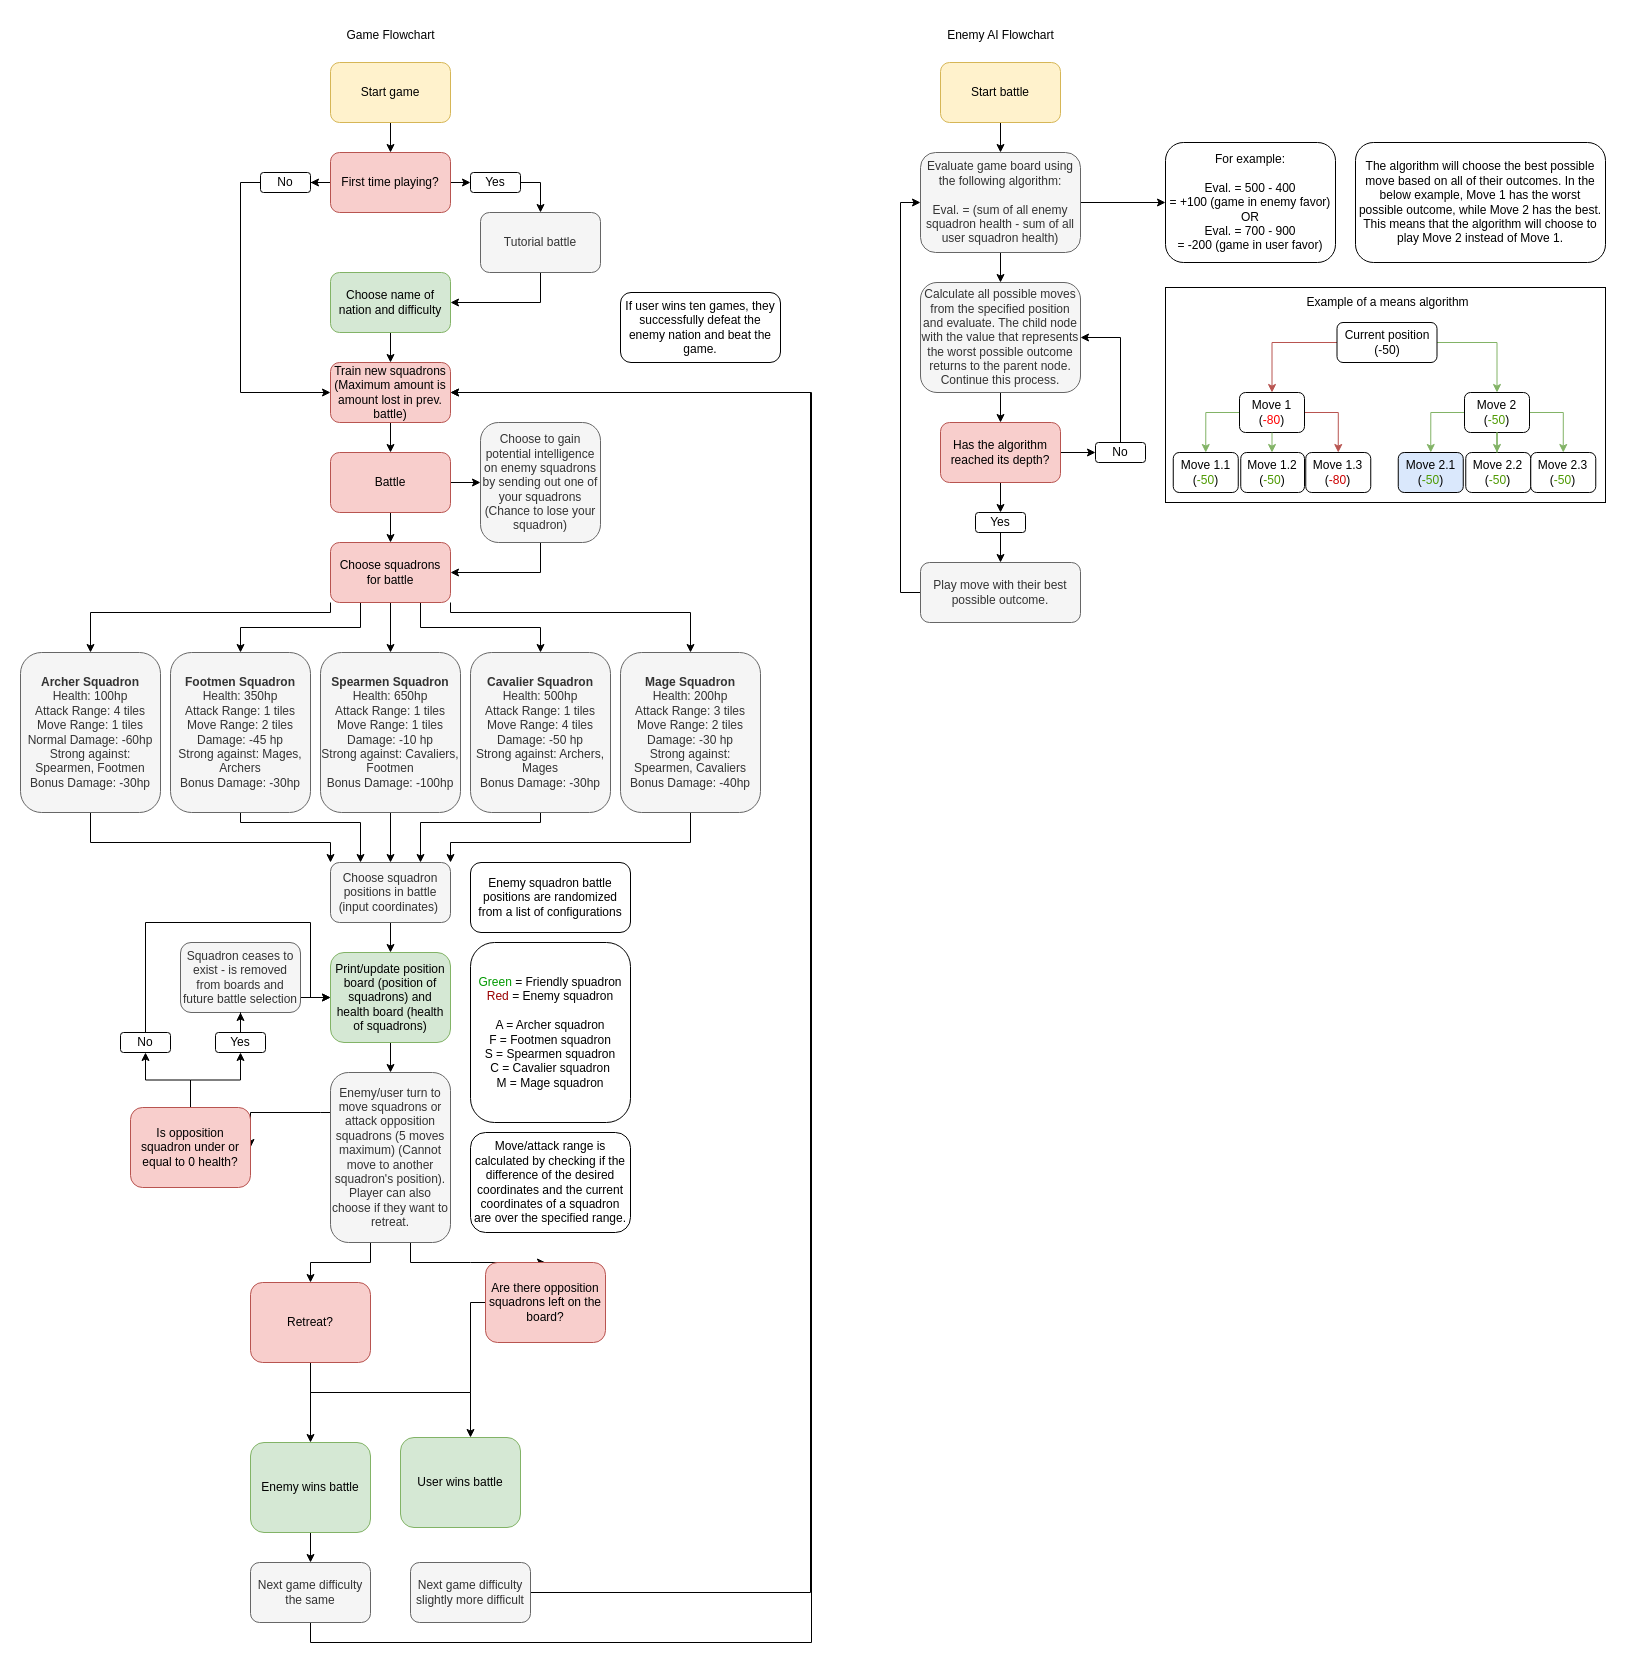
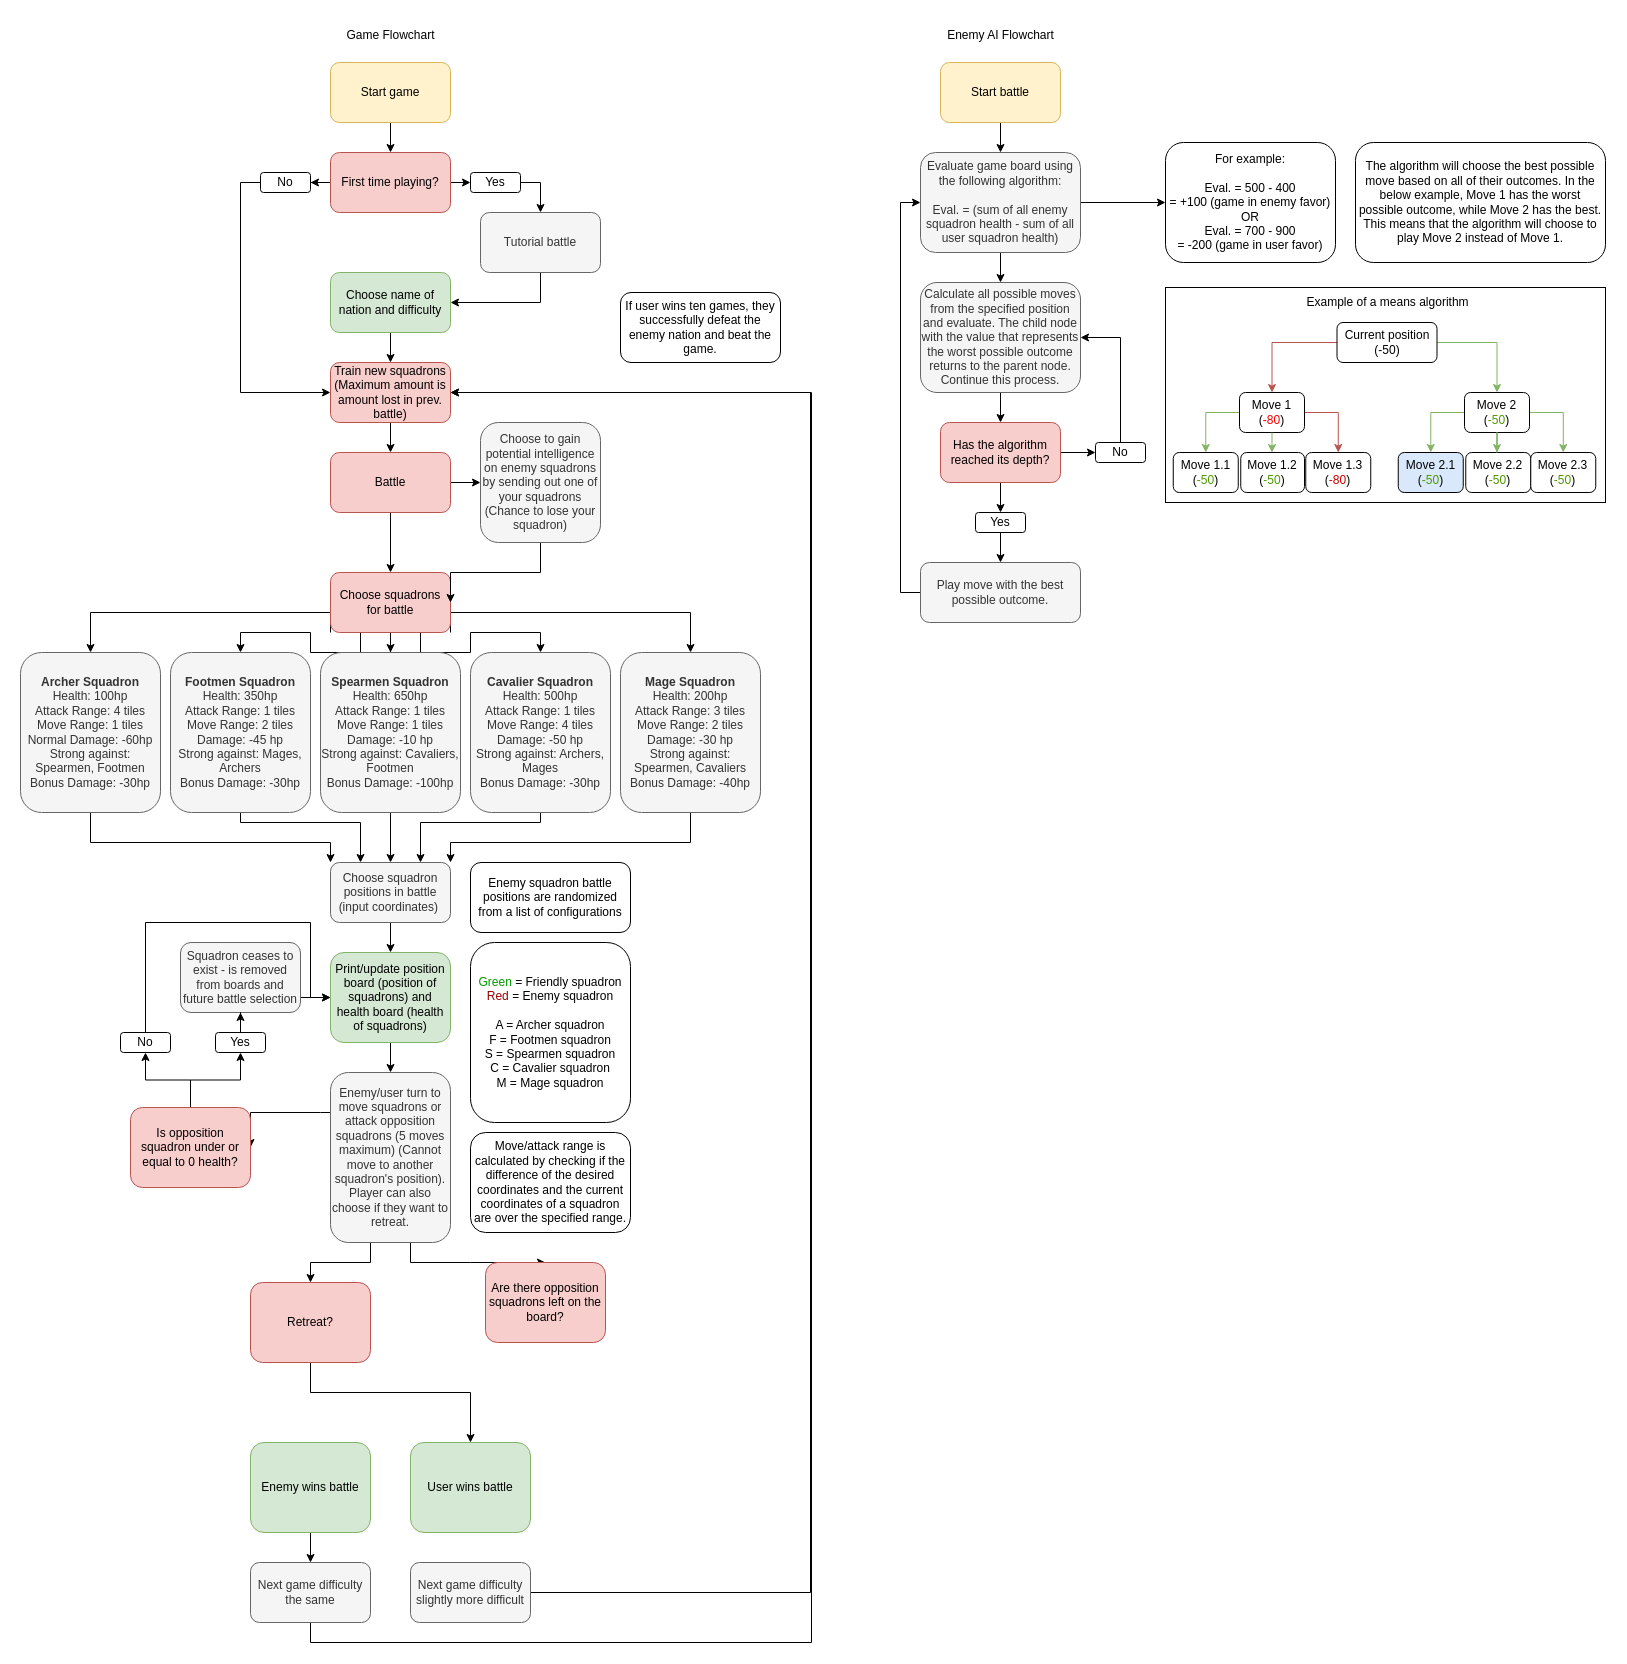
node "Choose squadrons for battle": moved (391, 573) -> (391, 603)
node "Play move with their best possible outcome.": label "Play move with their best possible outcome." -> "Play move with the best possible outcome."
edge "Are there opposition squadrons left on the board?" -> "Enemy wins battle": removed
node "User wins battle": moved (461, 1483) -> (471, 1488)
